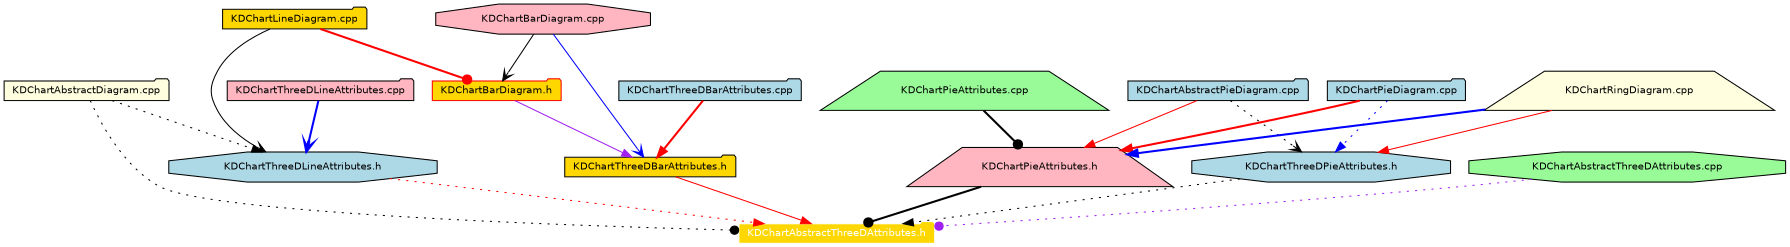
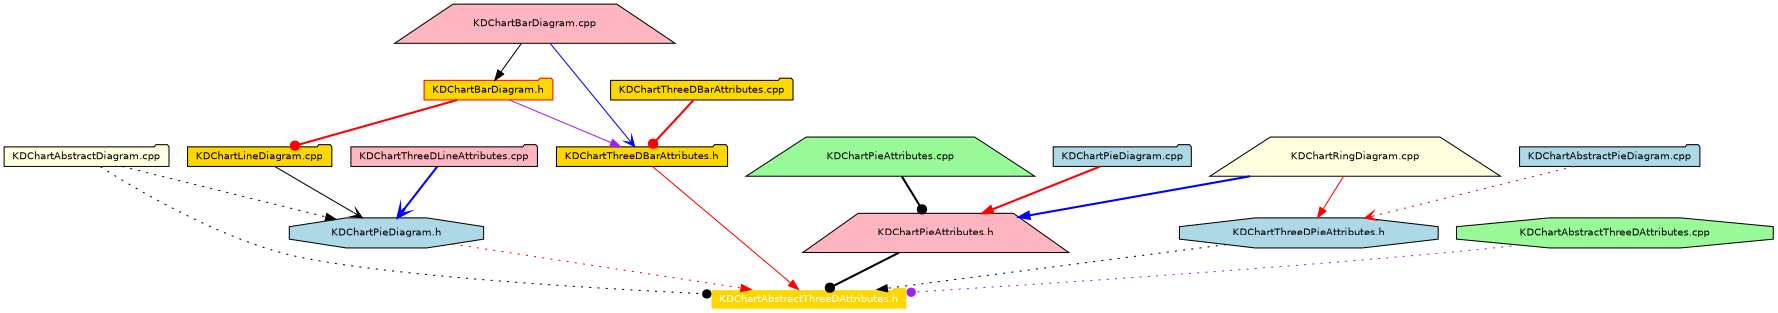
node "KDChartBarDiagram.cpp": shape octagon -> trapezium
edge "KDChartBarDiagram.cpp" -> "KDChartBarDiagram.h": arrowhead vee -> normal
edge "KDChartLineDiagram.cpp" -> "KDChartBarDiagram.h": reversed
node "KDChartThreeDBarAttributes.cpp": fillcolor lightblue -> gold
edge "KDChartPieDiagram.cpp" -> "KDChartThreeDPieAttributes.h": removed
edge "KDChartAbstractPieDiagram.cpp" -> "KDChartPieAttributes.h": removed
edge "KDChartThreeDBarAttributes.cpp" -> "KDChartThreeDBarAttributes.h": arrowhead normal -> dot
edge "KDChartAbstractPieDiagram.cpp" -> "KDChartThreeDPieAttributes.h": color black -> red
node "KDChartThreeDLineAttributes.h": label "KDChartThreeDLineAttributes.h" -> "KDChartPieDiagram.h"
